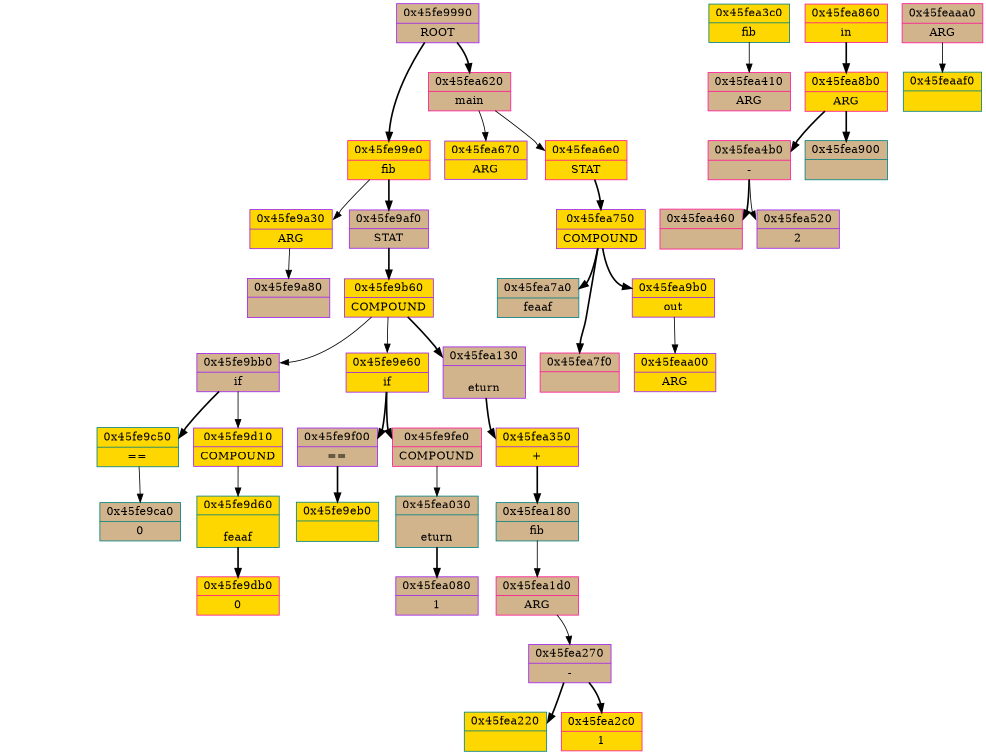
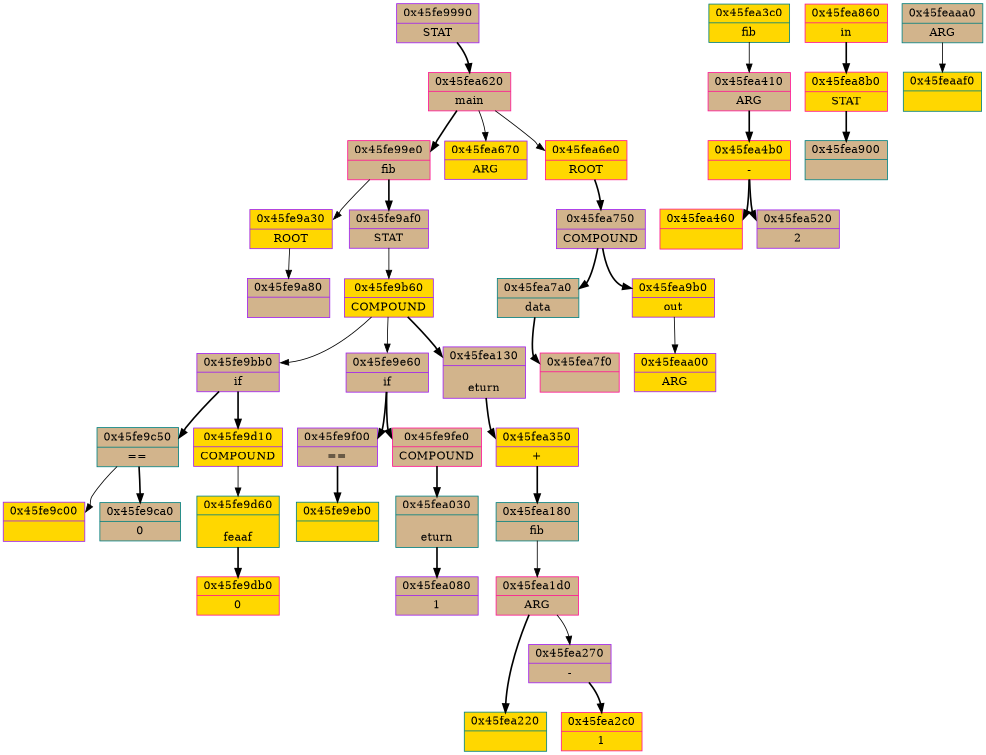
node "0x45feaaa0": color deeppink -> teal
node "0x45fe9990": text "ROOT" -> "STAT"
edge "0x45fe9990" -> "0x45fe99e0": now "0x45fea620" -> "0x45fe99e0"
node "0x45fea8b0": text "ARG" -> "STAT"
edge "0x45fea8b0" -> "0x45fea4b0": now "0x45fea410" -> "0x45fea4b0"
node "0x45fe99e0": fillcolor gold -> tan
node "0x45fea4b0": fillcolor tan -> gold
node "0x45fea6e0": text "STAT" -> "ROOT"
edge "0x45fea4b0" -> "0x45fea520": style solid -> bold
node "0x45fea750": fillcolor gold -> tan
node "0x45fea460": fillcolor tan -> gold
node "0x45fe9a30": text "ARG" -> "ROOT"
edge "0x45fe9af0" -> "0x45fe9b60": style bold -> solid
edge "0x45fea750" -> "0x45fea7f0": now "0x45fea7a0" -> "0x45fea7f0"
node "0x45fea7a0": text "feaaf" -> "data"
node "0x45fe9e60": fillcolor gold -> tan
edge "0x45fe9bb0" -> "0x45fe9d10": style solid -> bold
node "0x45fe9c50": fillcolor gold -> tan
edge "0x45fe9fe0" -> "0x45fea030": style solid -> bold
edge "0x45fe9c50" -> "0x45fe9ca0": style solid -> bold
node "0x45fe9c00": added
edge "0x45fea270" -> "0x45fea220": now "0x45fea1d0" -> "0x45fea220"
